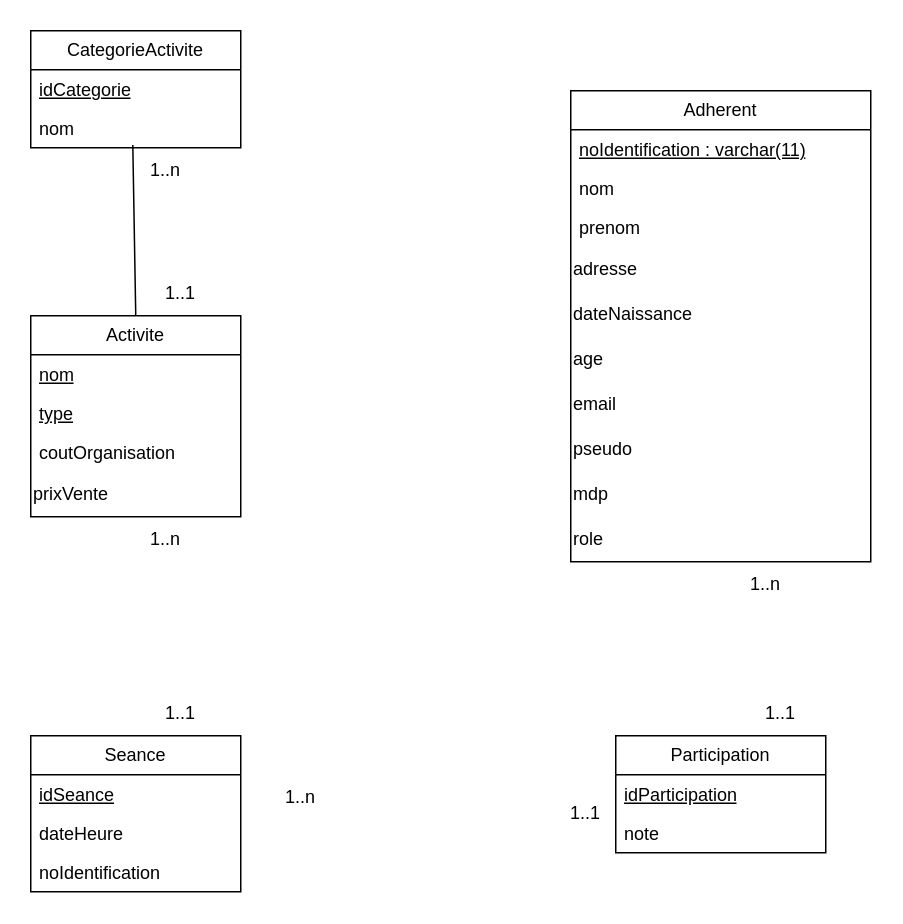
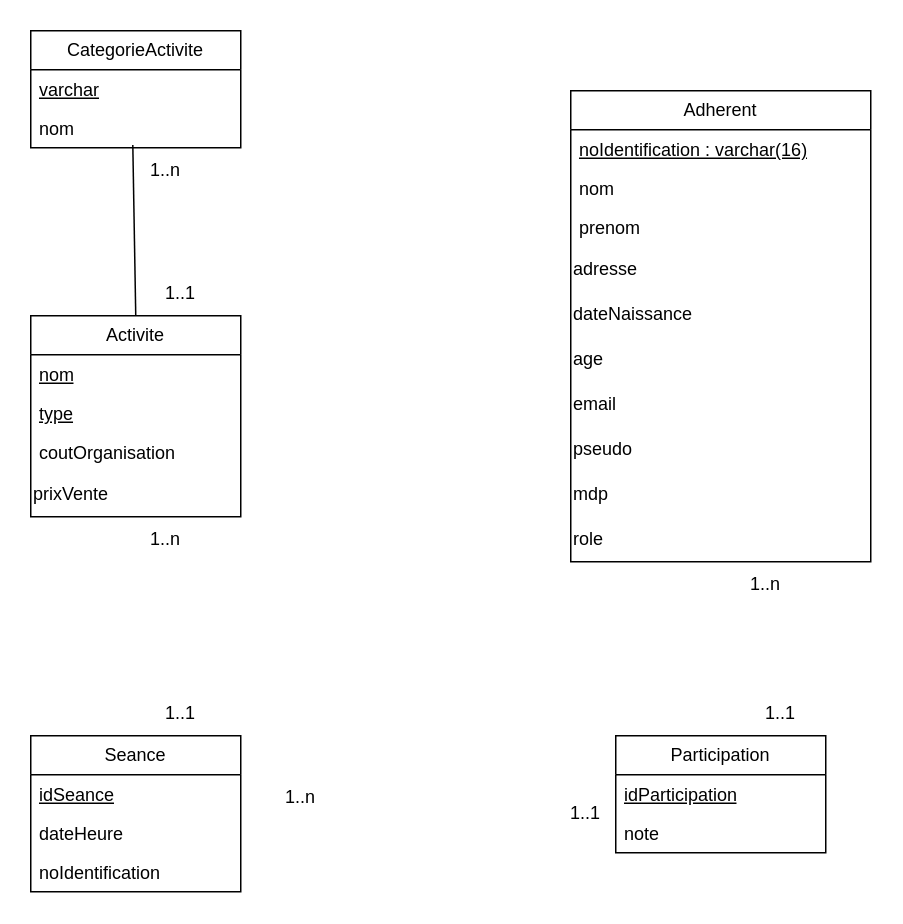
node "idCategorie": label "idCategorie" -> "varchar"
node "noIdentification : varchar(11)": label "noIdentification : varchar(11)" -> "noIdentification : varchar(16)"
